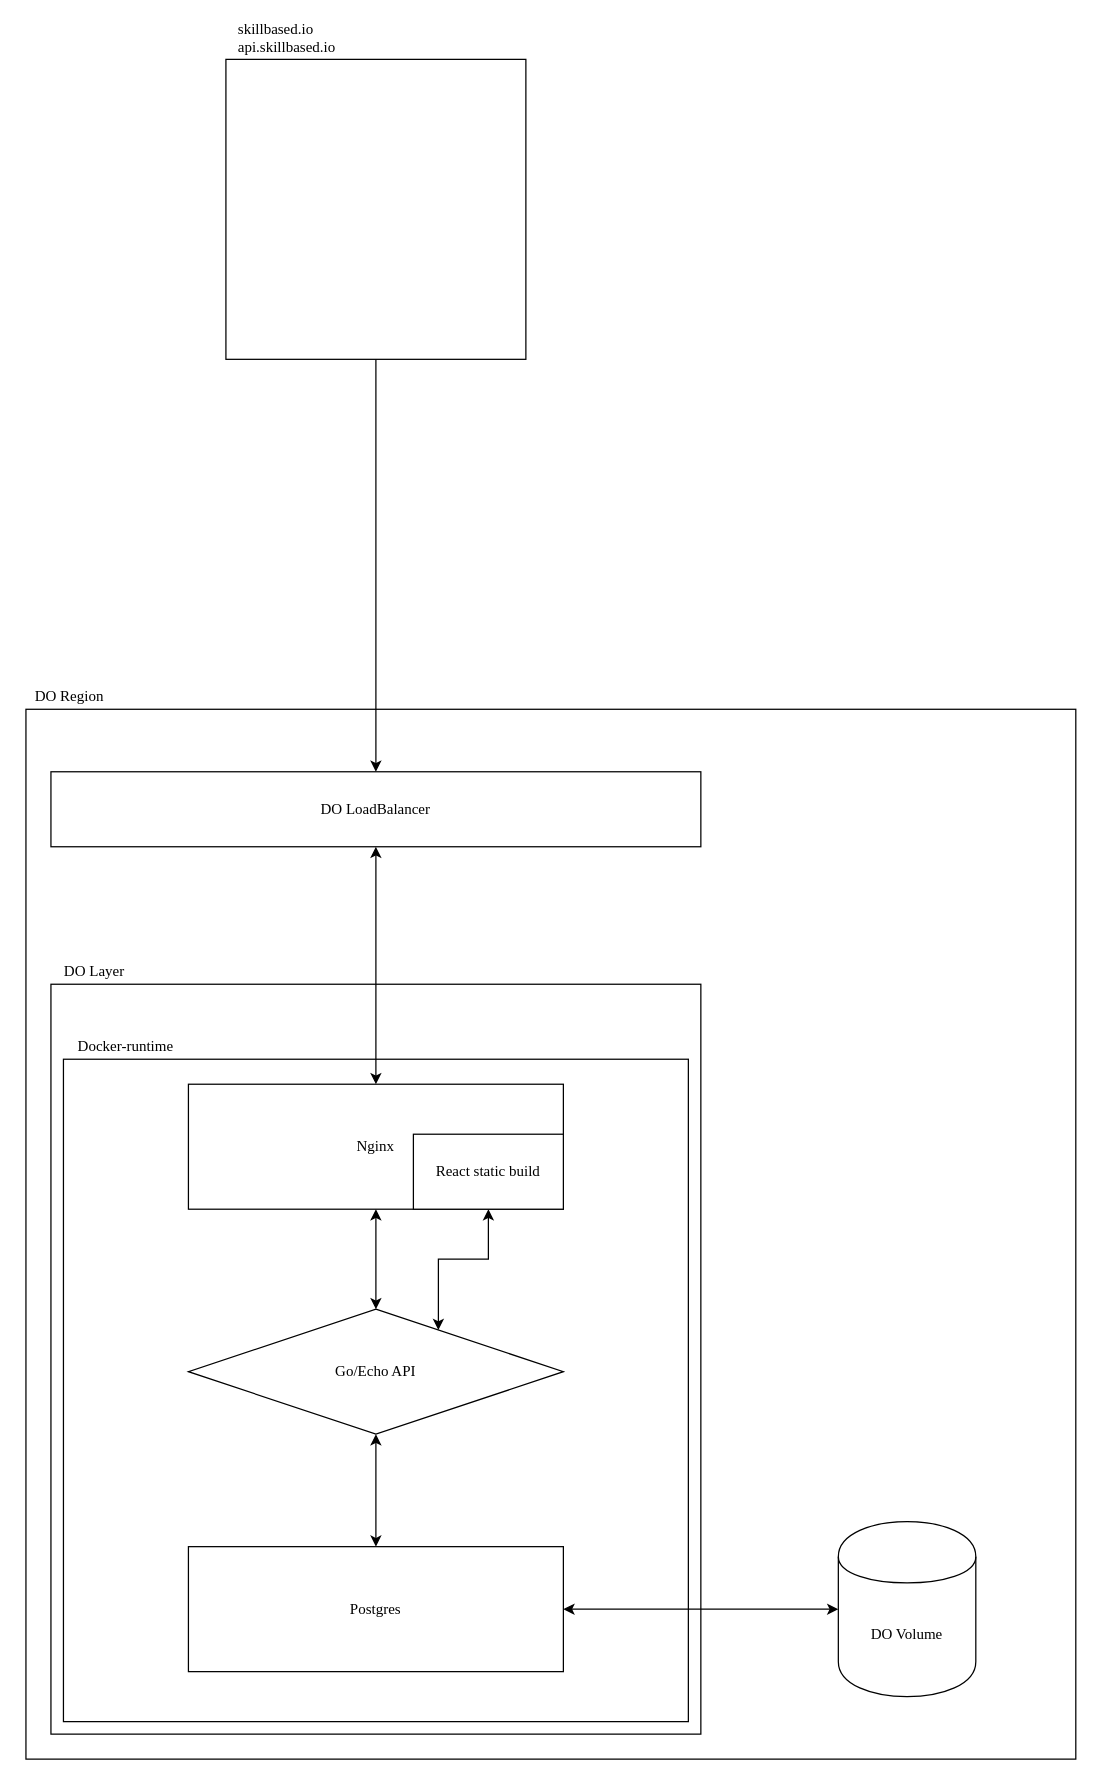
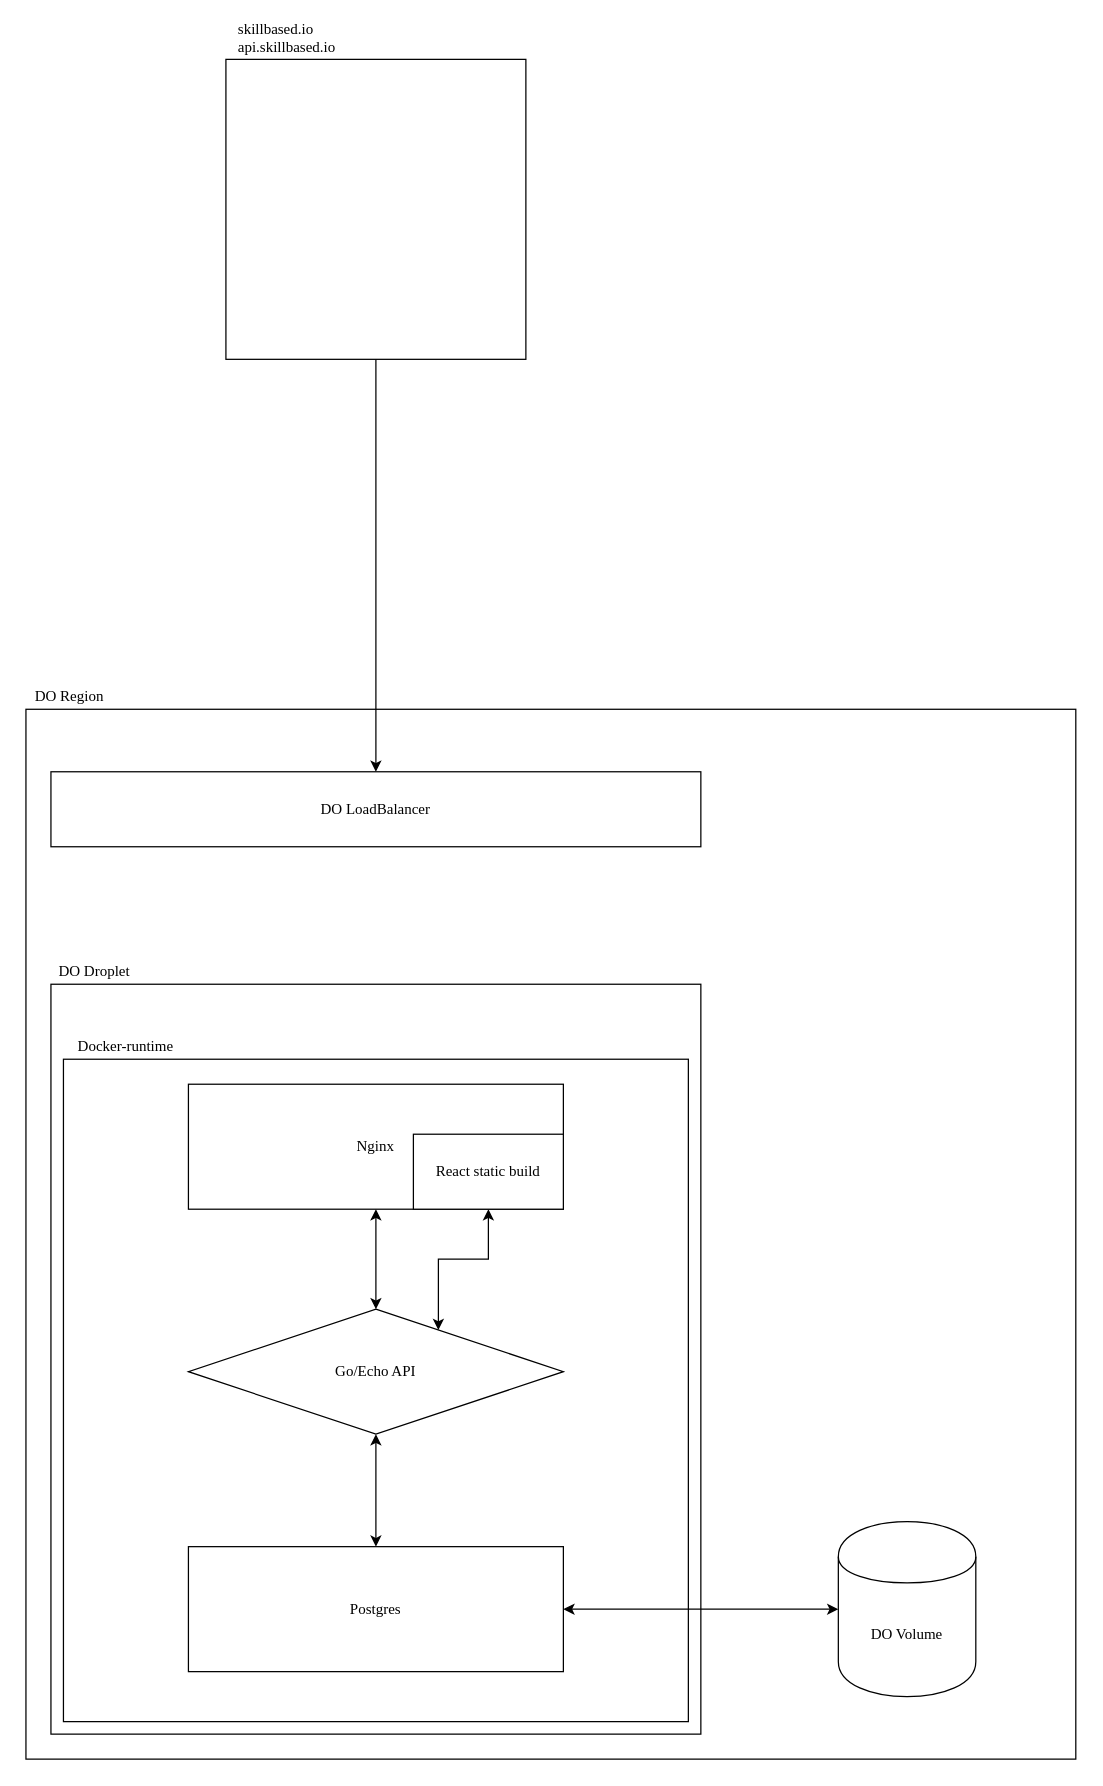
edge "DO LoadBalancer" -- "Nginx": removed
node "DO Layer": label "DO Layer" -> "DO Droplet"
